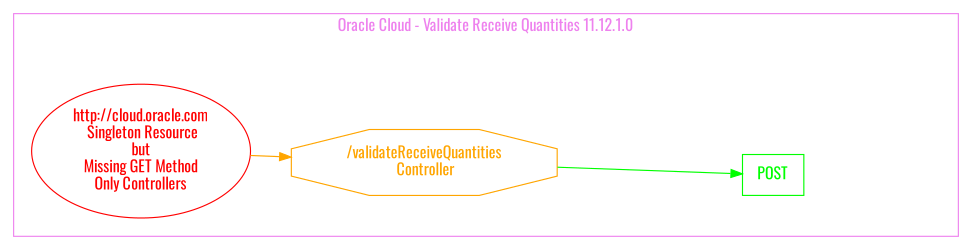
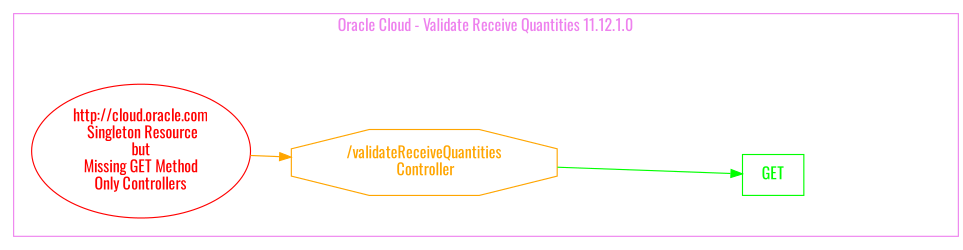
node "POST": label "POST" -> "GET"
